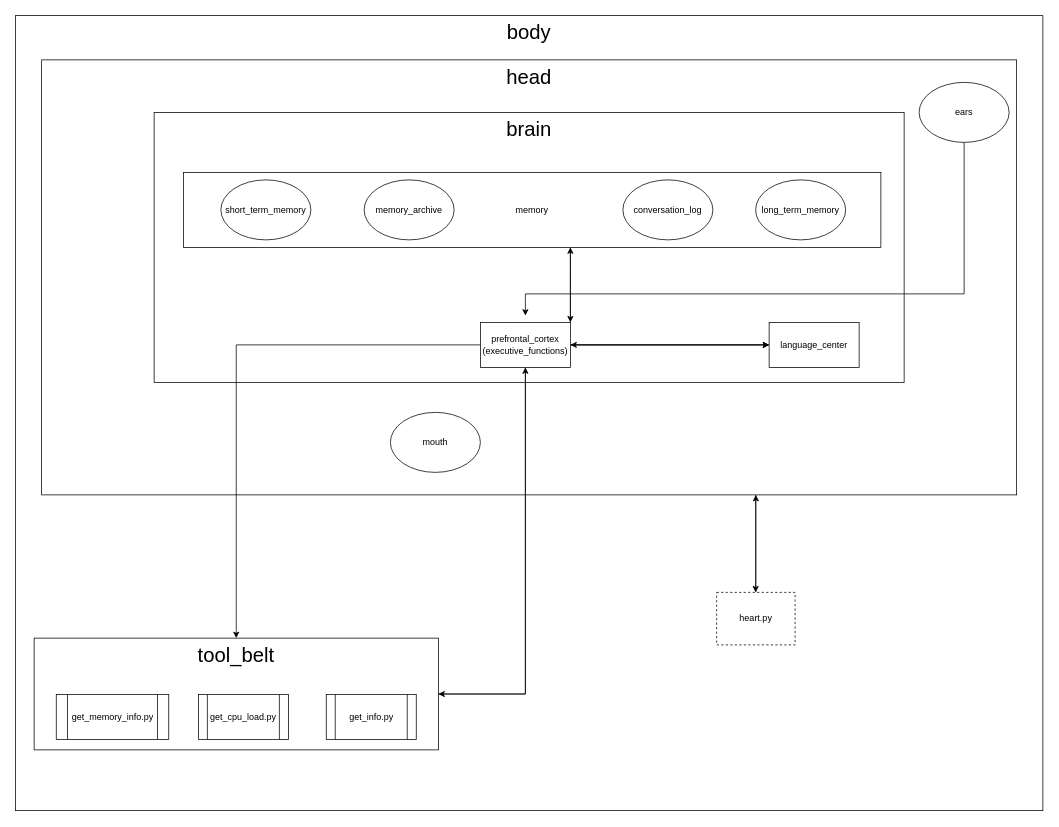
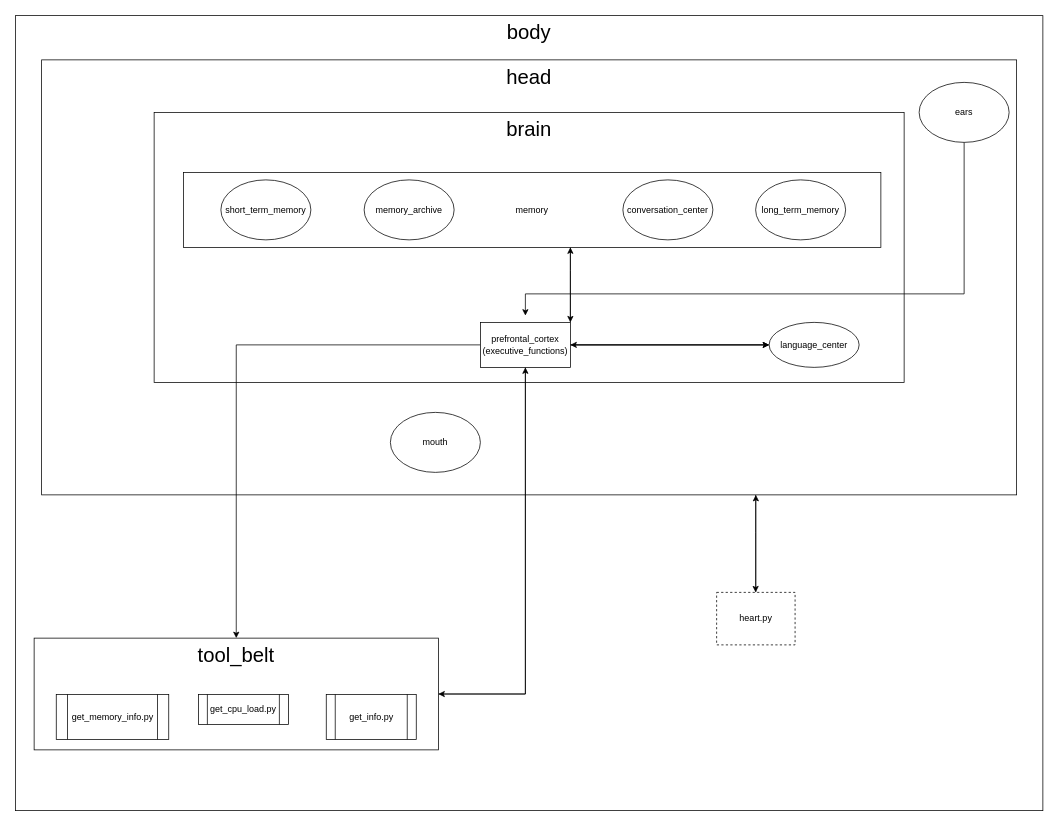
node "conversation_log": label "conversation_log" -> "conversation_center"
node "language_center": shape rectangle -> ellipse
node "get_cpu_load.py": size 90x45 -> 90x30
